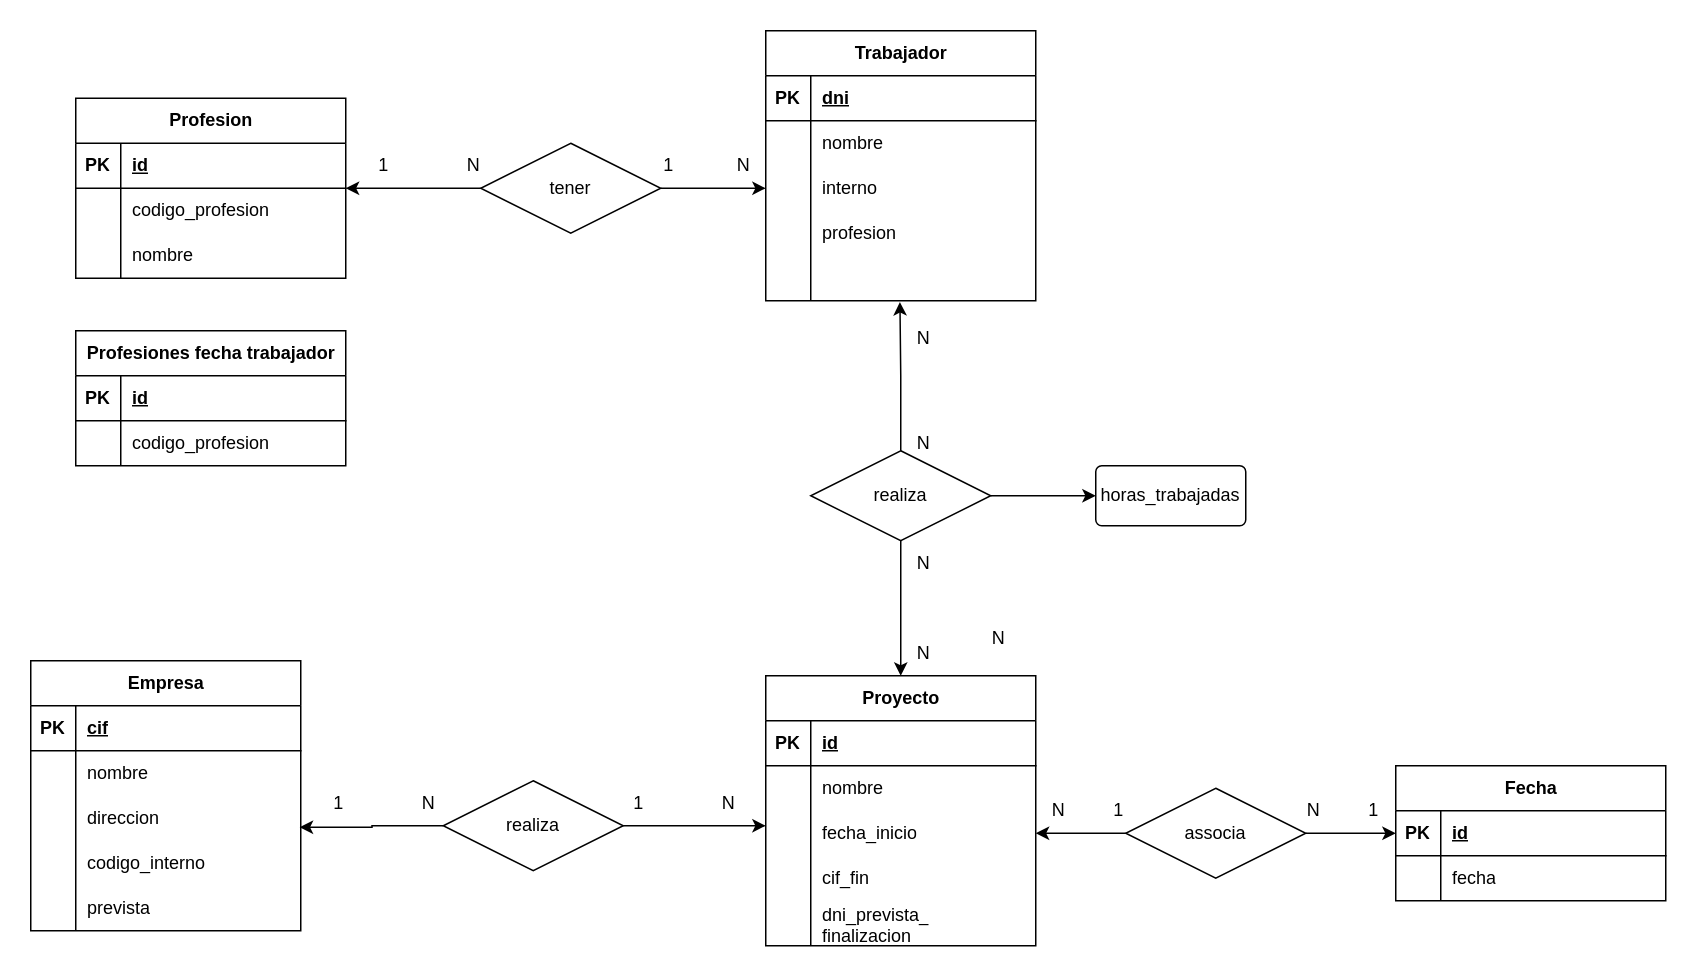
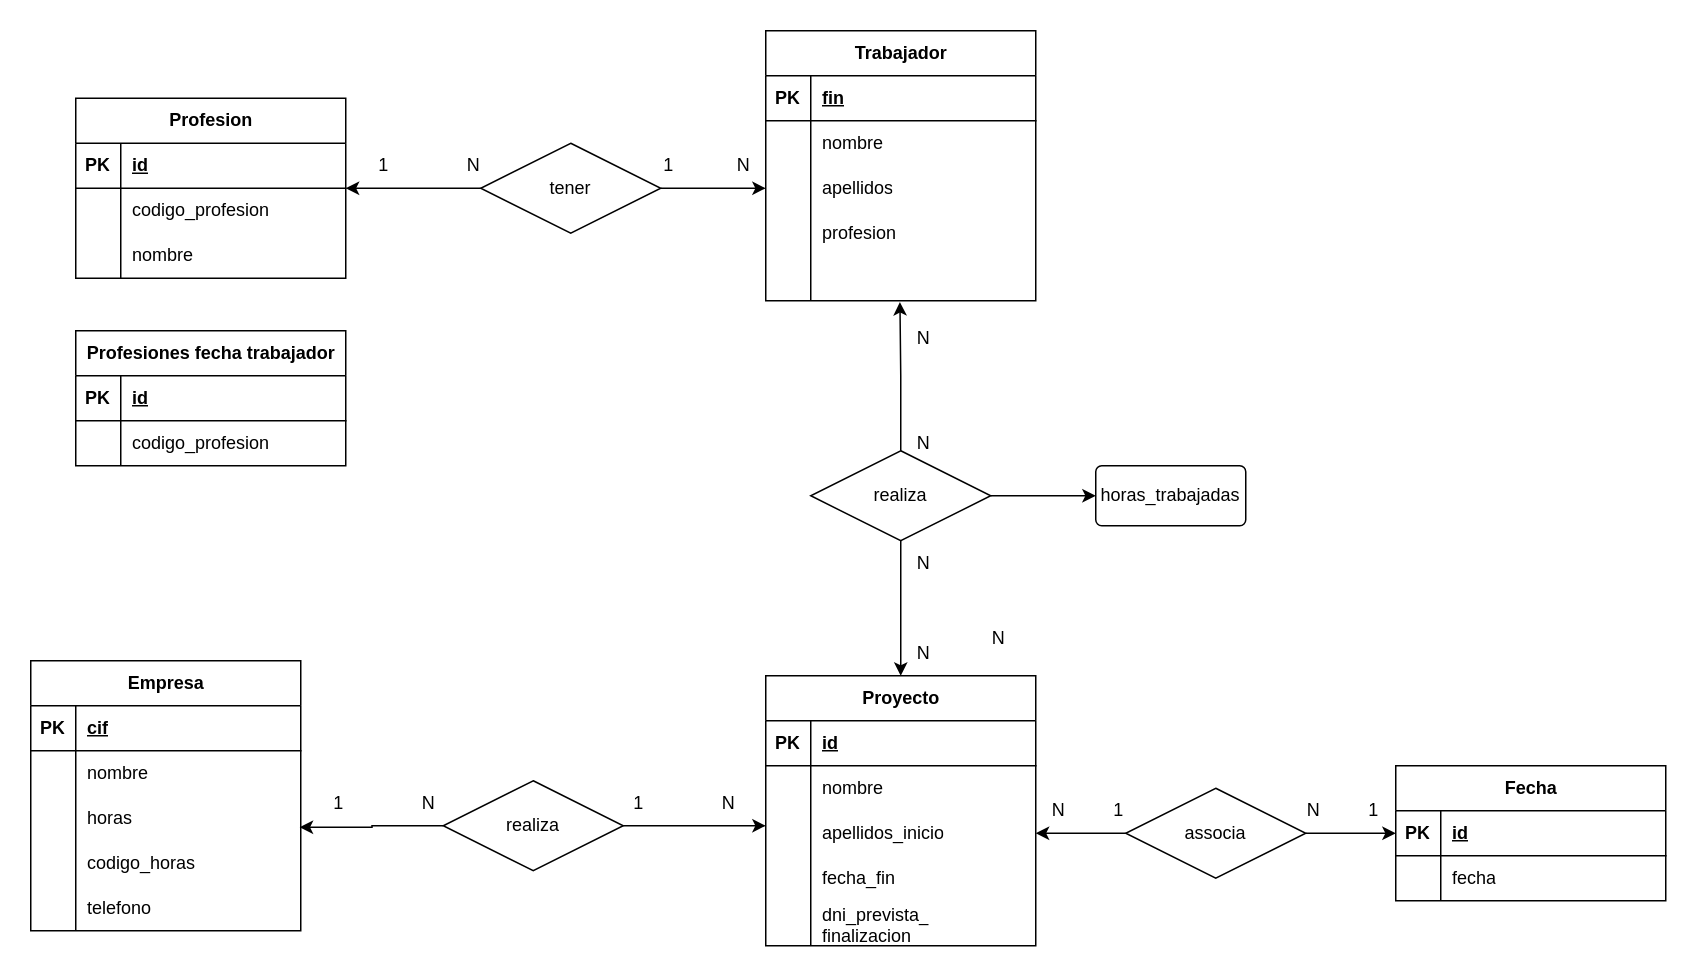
node "dni": label "dni" -> "fin"
node "interno": label "interno" -> "apellidos"
node "direccion": label "direccion" -> "horas"
node "fecha_inicio": label "fecha_inicio" -> "apellidos_inicio"
node "codigo_interno": label "codigo_interno" -> "codigo_horas"
node "cif_fin": label "cif_fin" -> "fecha_fin"
node "prevista": label "prevista" -> "telefono"
